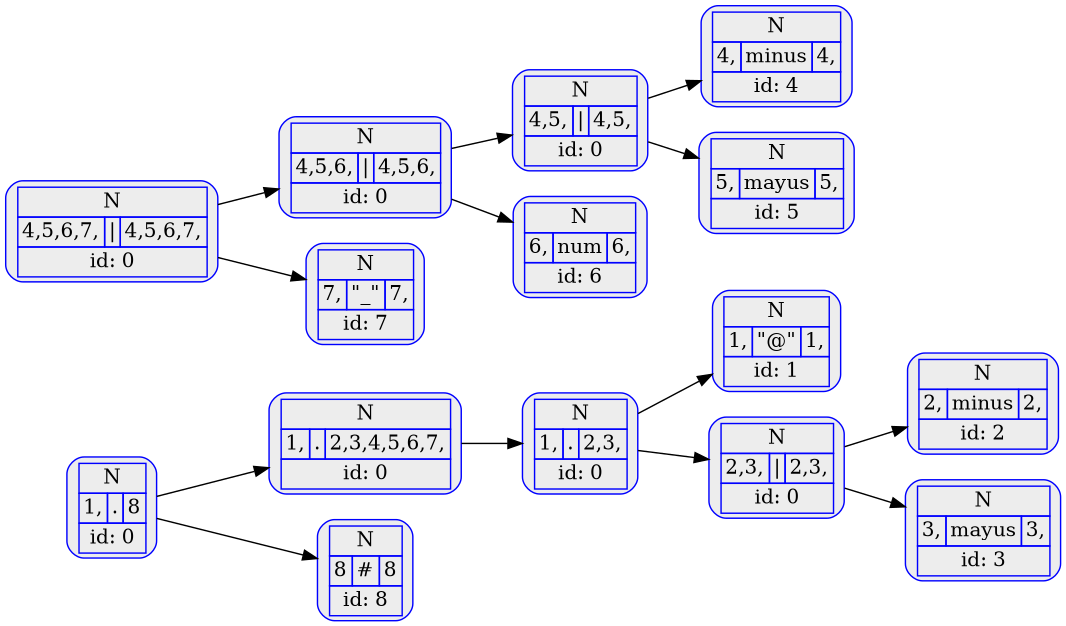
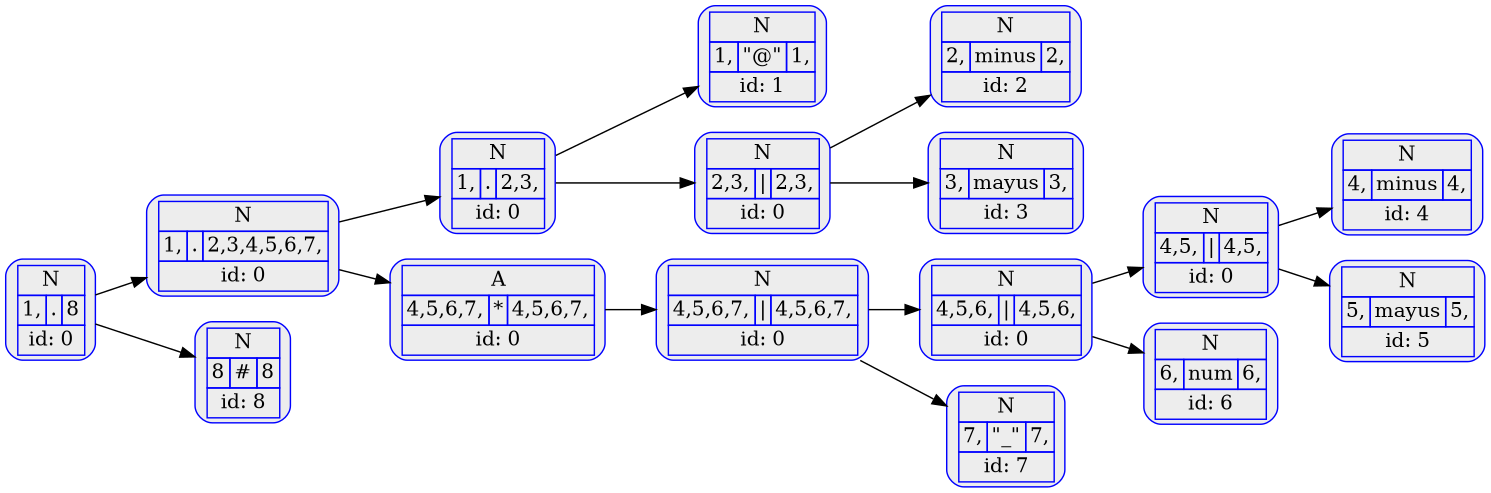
node "A": added
